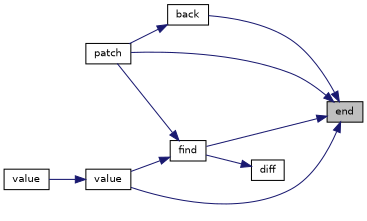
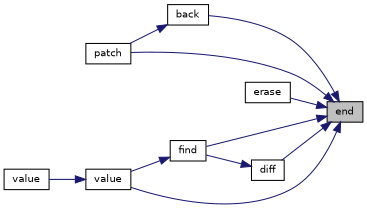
node "erase": added
edge "patch" -> "find": removed
edge "diff" -> "end": added
